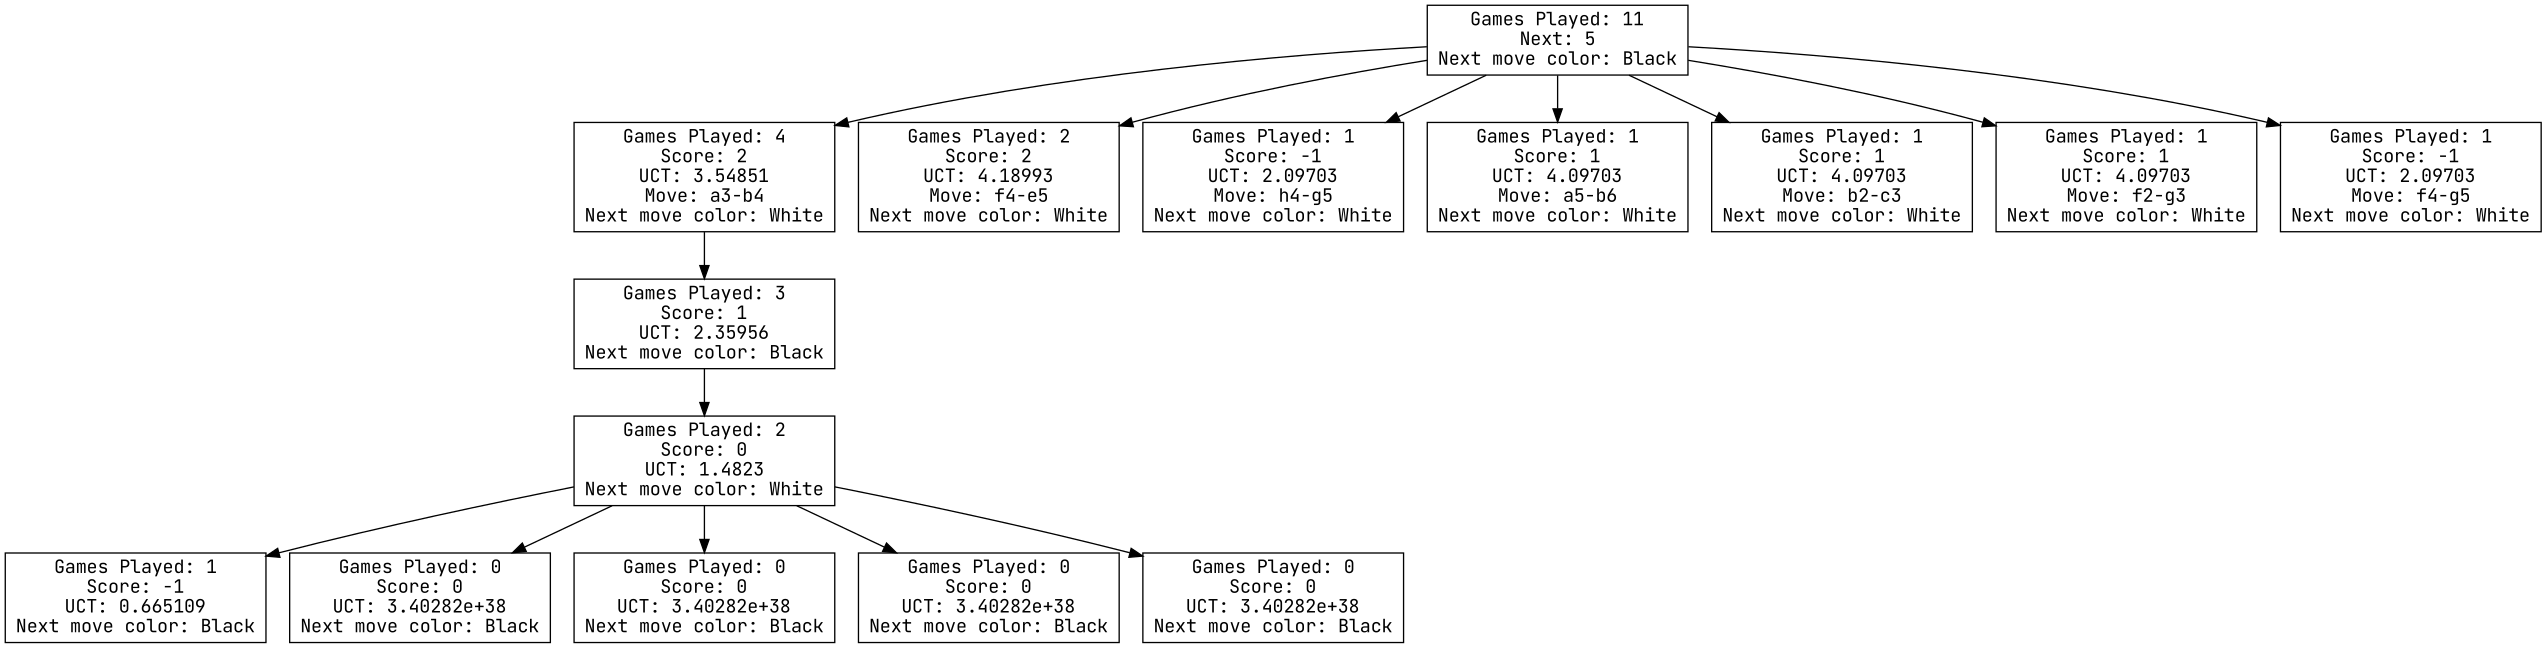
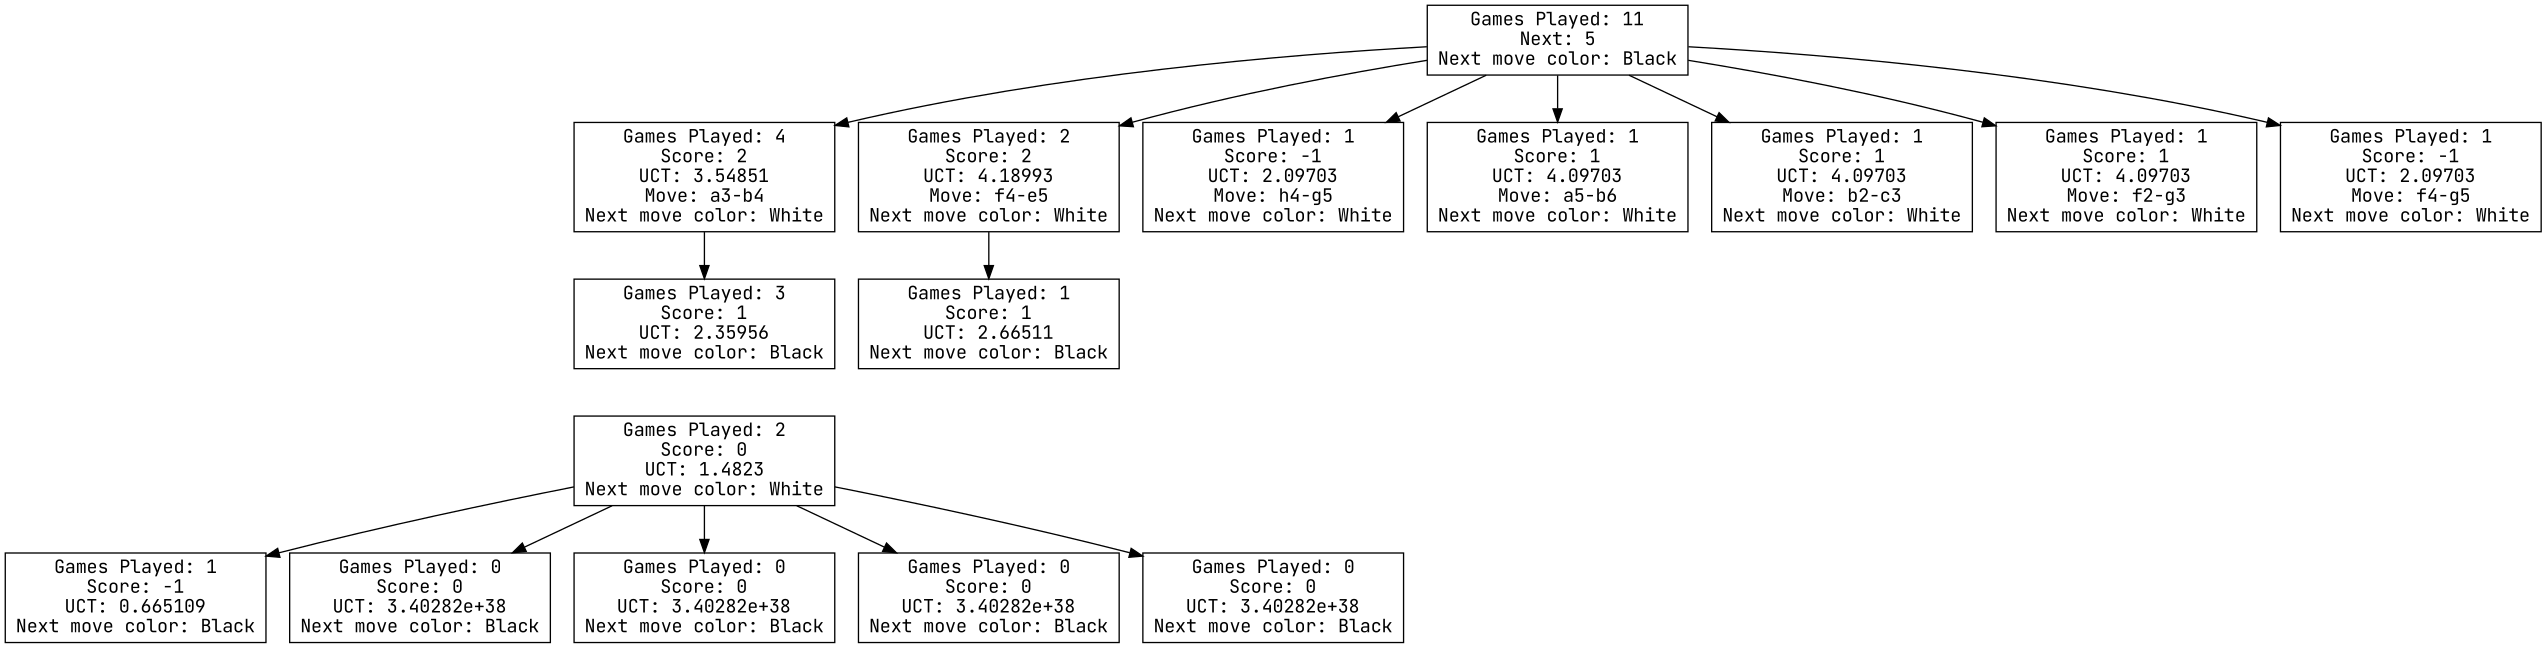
node "Games Played: 1 Score: 1 UCT: 2.66511 Next move color: Black": added
edge "Games Played: 3 Score: 1 UCT: 2.35956 Next move color: Black" -> "Games Played: 2 Score: 0 UCT: 1.4823 Next move color: White": removed
